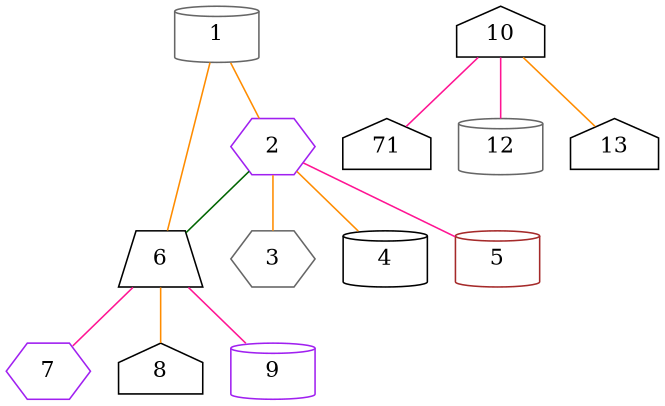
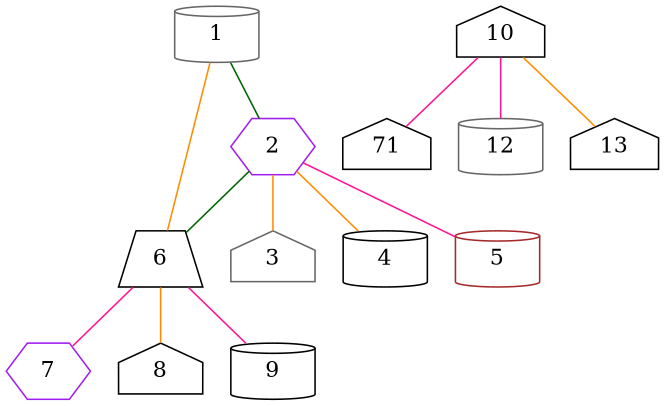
edge "1" -- "2": color darkorange -> darkgreen
node "3": shape hexagon -> house
node "9": color purple -> black
